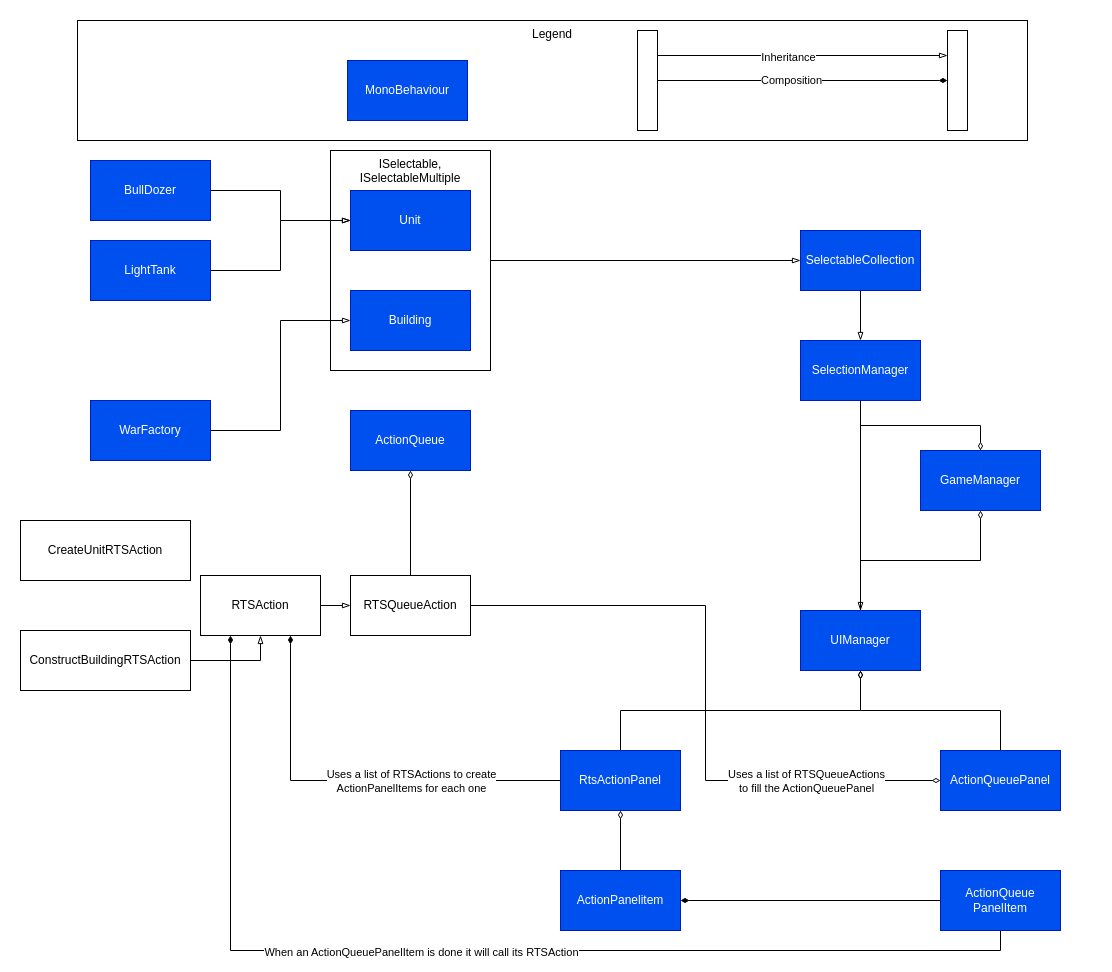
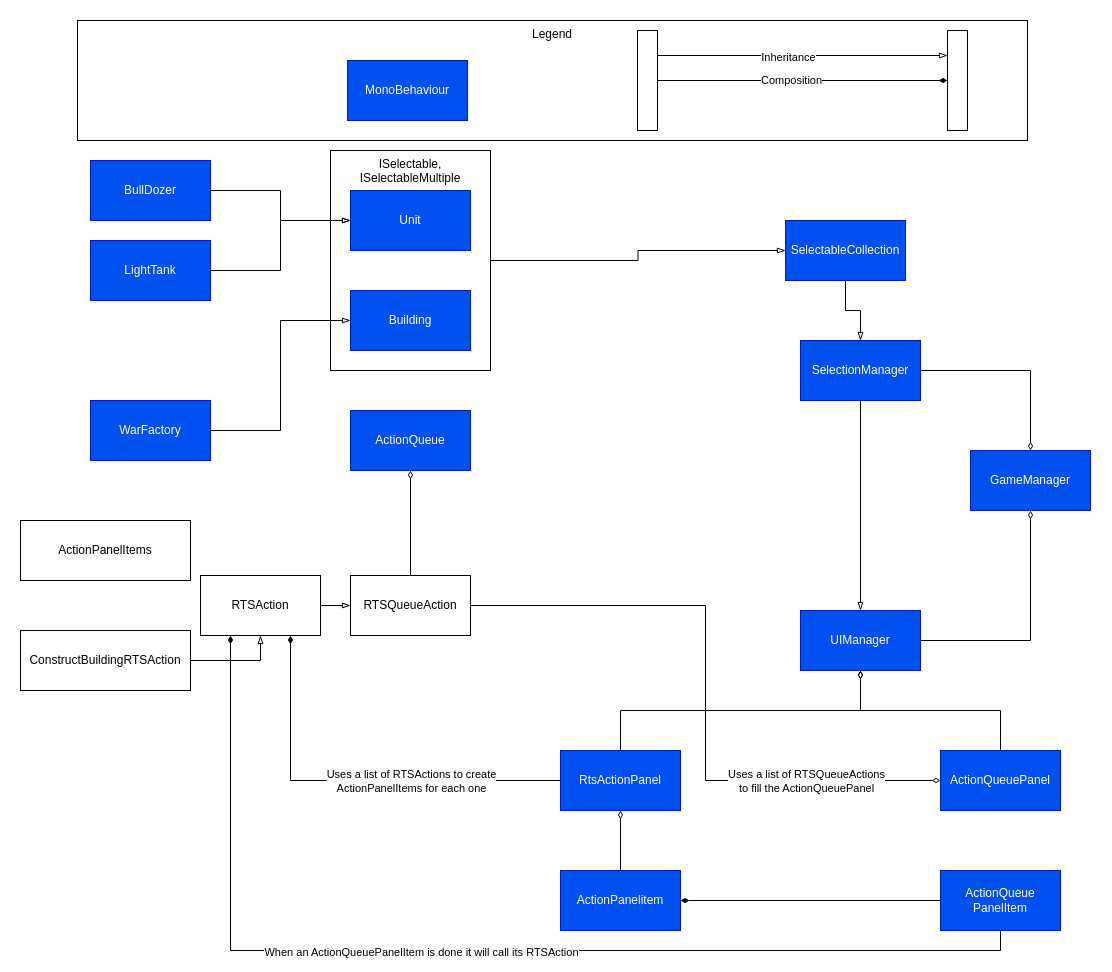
node "SelectableCollection": moved (861, 261) -> (846, 251)
node "GameManager": moved (981, 481) -> (1031, 481)
node "CreateUnitRTSAction": label "CreateUnitRTSAction" -> "ActionPanelItems"
